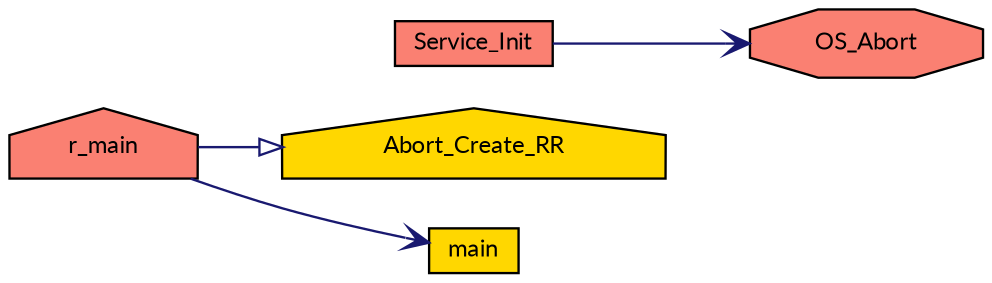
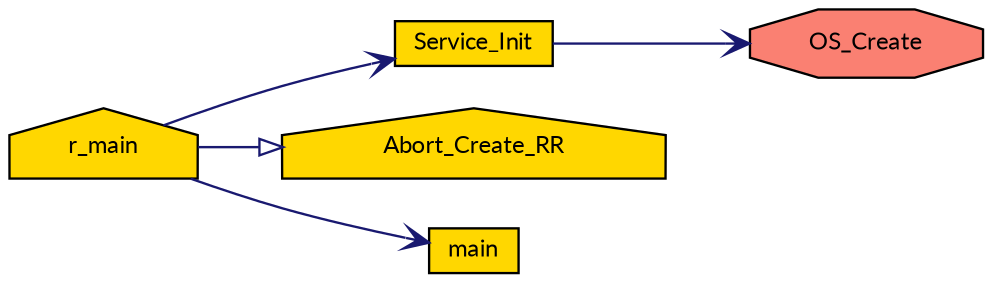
node "Service_Init": fillcolor salmon -> gold
node "OS_Abort": label "OS_Abort" -> "OS_Create"
edge "r_main" -> "Service_Init": added
node "r_main": fillcolor salmon -> gold
